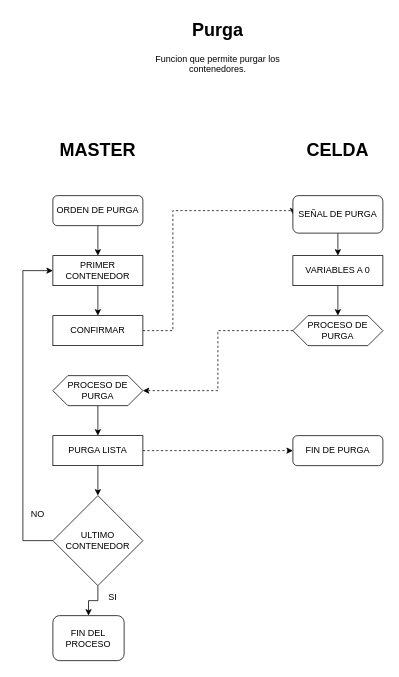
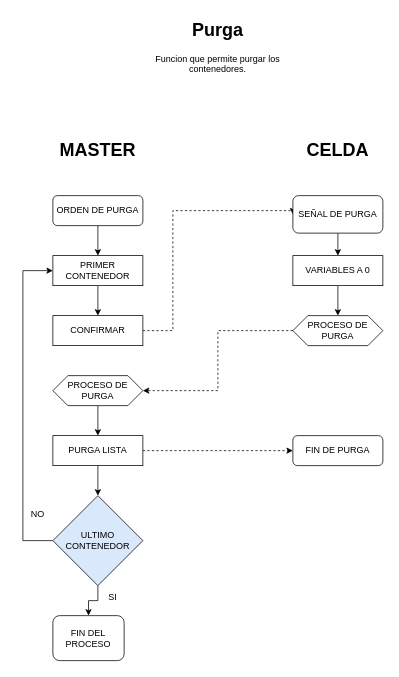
node "ULTIMO CONTENEDOR": fillcolor #ffffff -> #dae8fc
